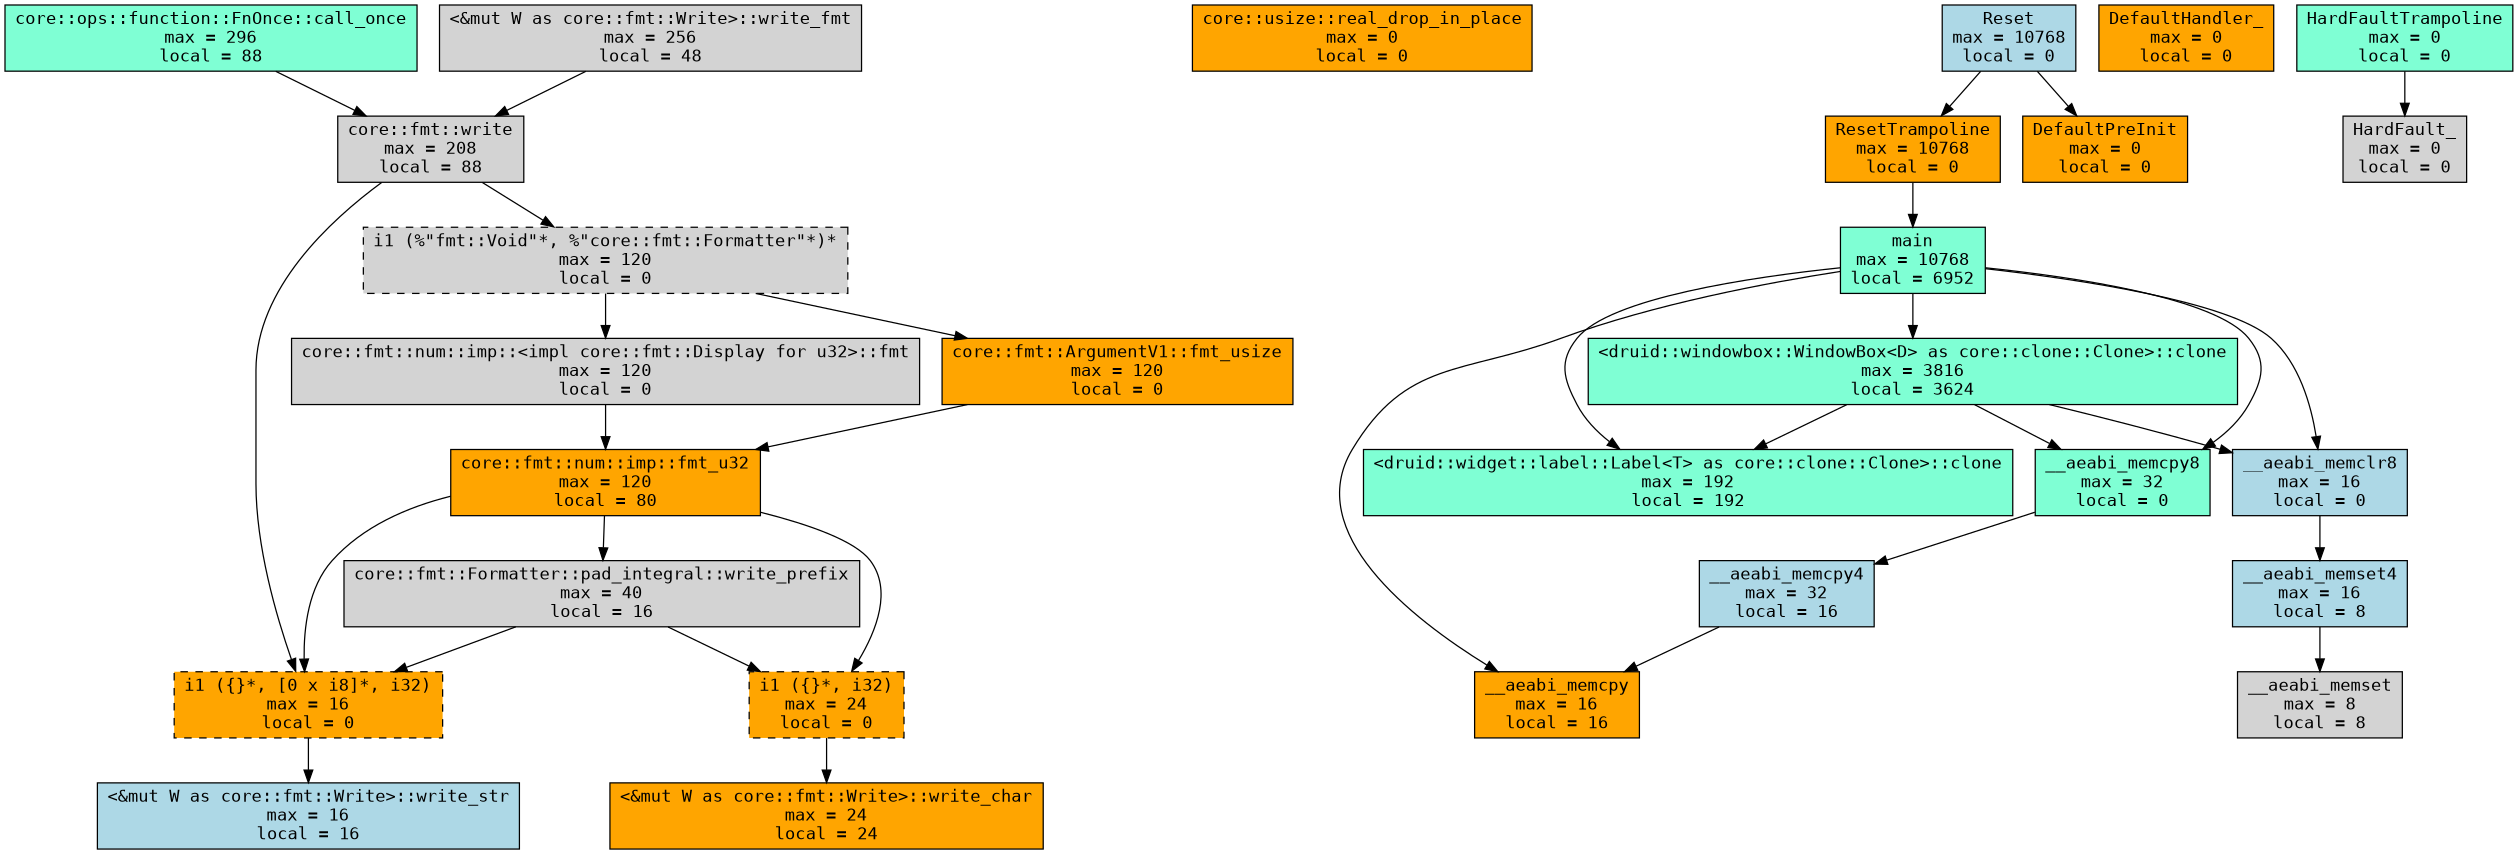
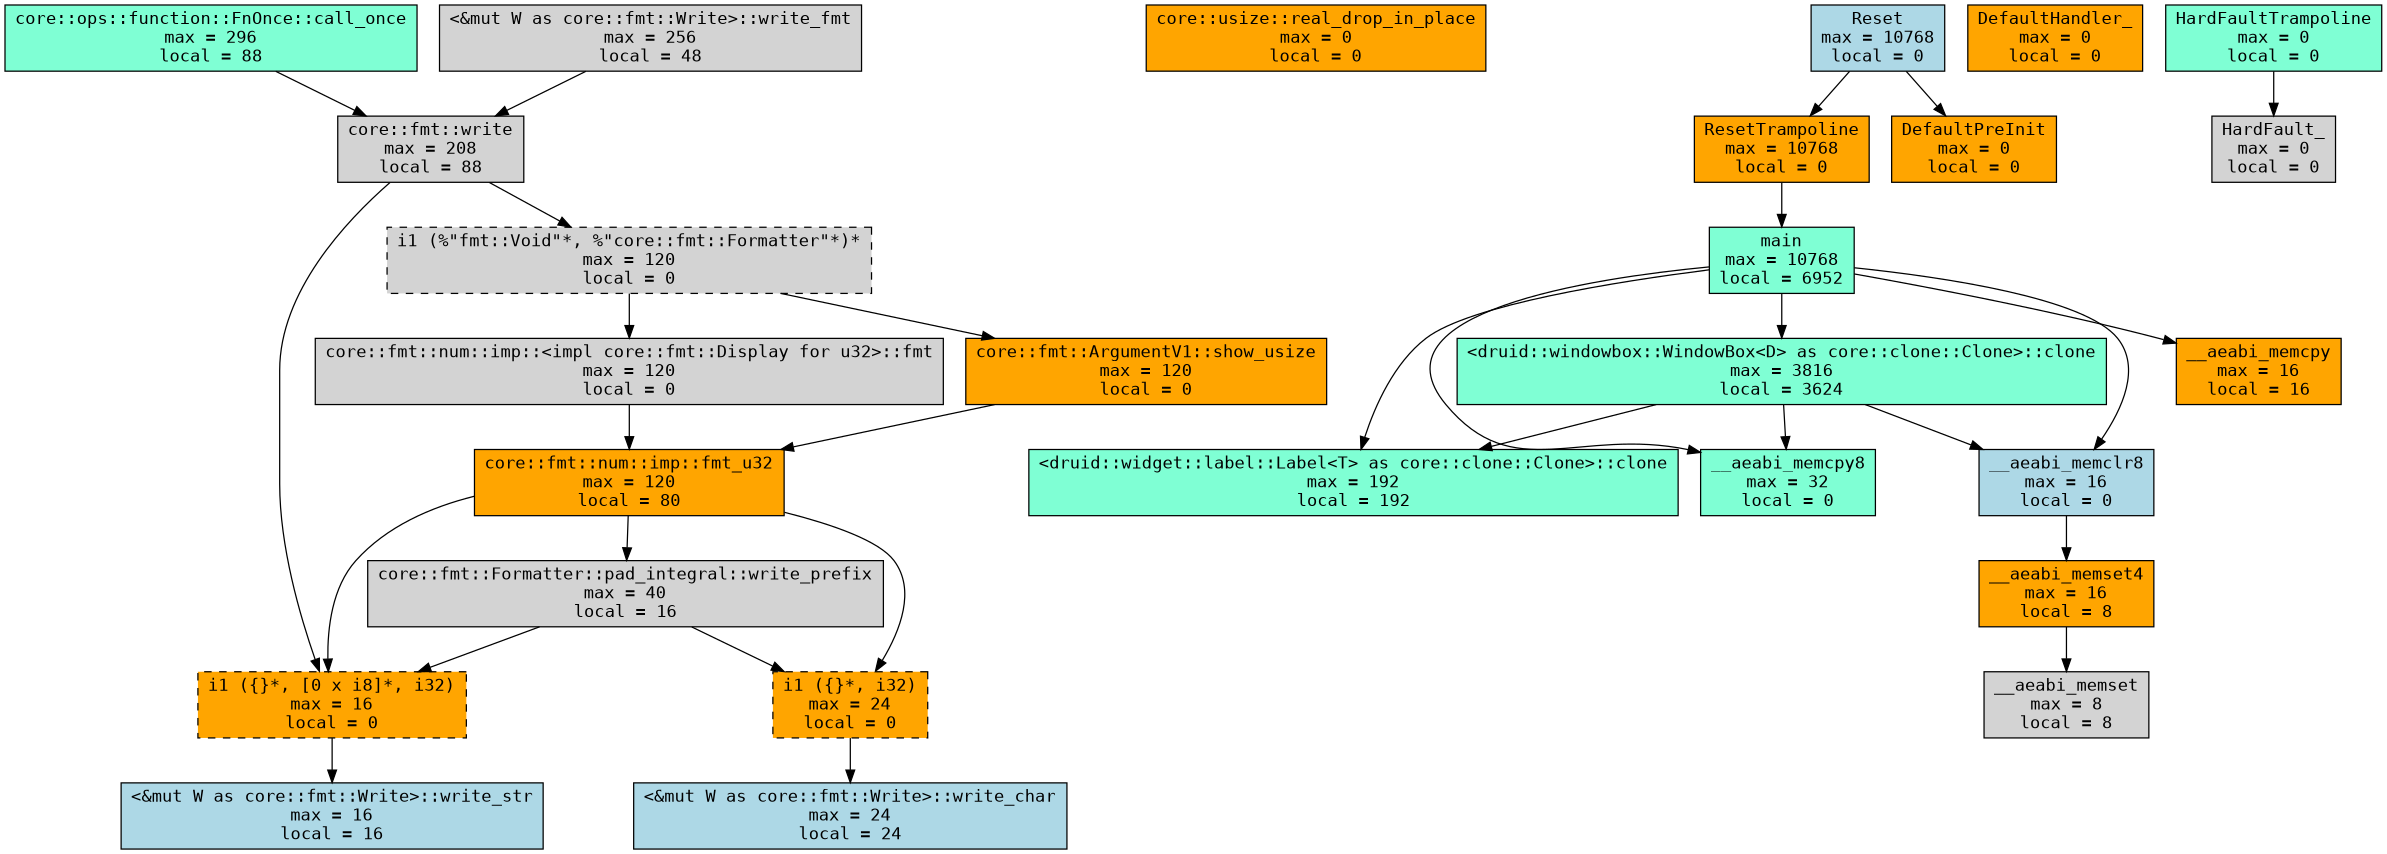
node "core::fmt::ArgumentV1::fmt_usize max = 120 local = 0": label "core::fmt::ArgumentV1::fmt_usize max = 120 local = 0" -> "core::fmt::ArgumentV1::show_usize max = 120 local = 0"
node "__aeabi_memcpy4 max = 32 local = 16": removed
node "__aeabi_memset4 max = 16 local = 8": fillcolor lightblue -> orange
node "<&mut W as core::fmt::Write>::write_char max = 24 local = 24": fillcolor orange -> lightblue
